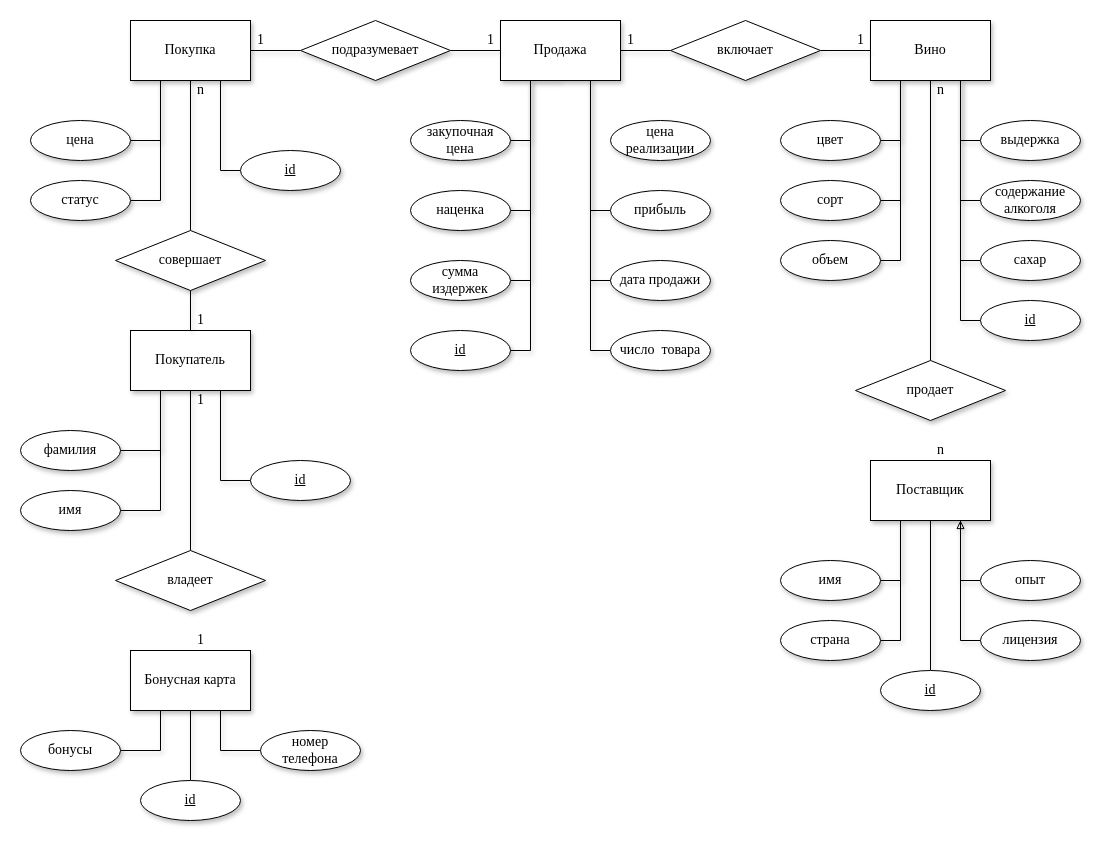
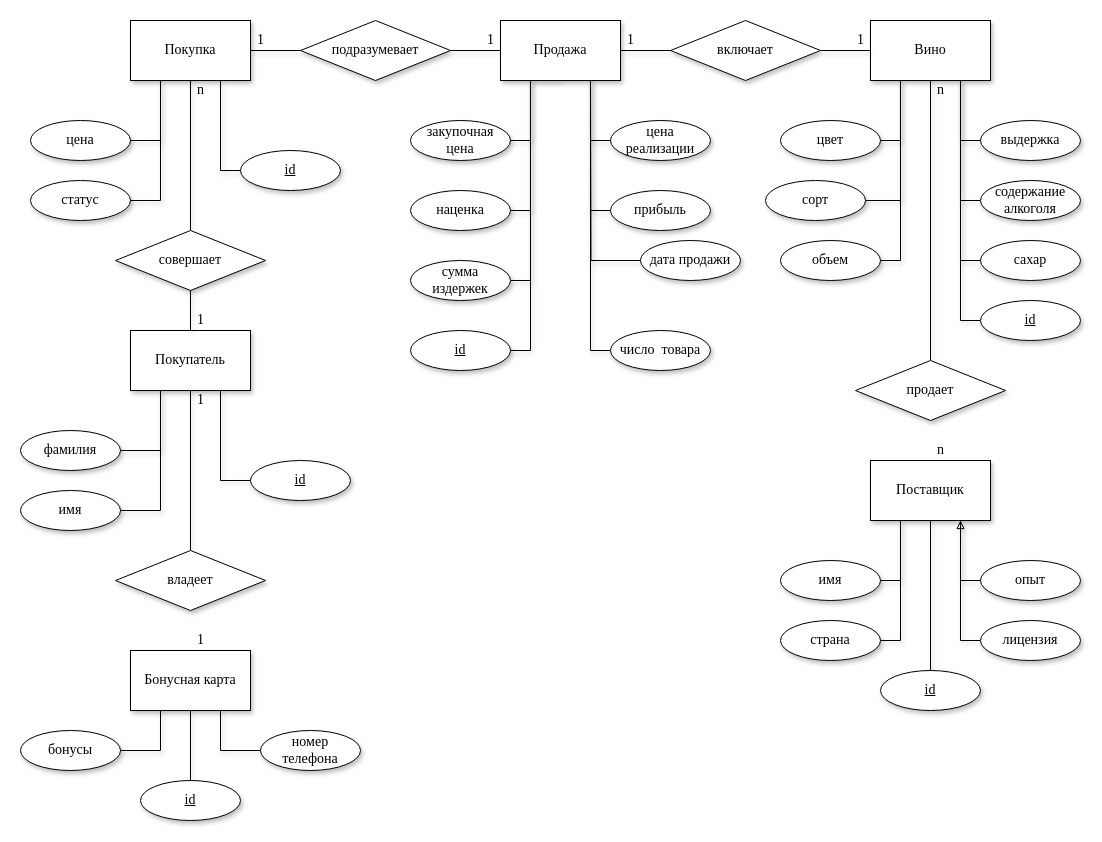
edge "Продажа" -- "цена реализации": added
node "сорт": moved (831, 201) -> (816, 201)
node "дата продажи": moved (661, 281) -> (691, 261)
